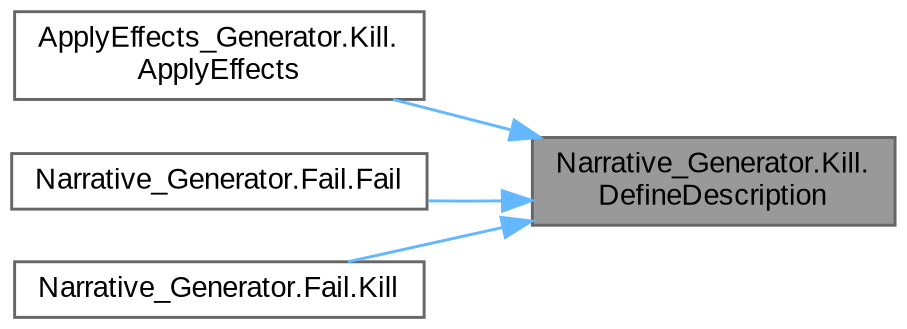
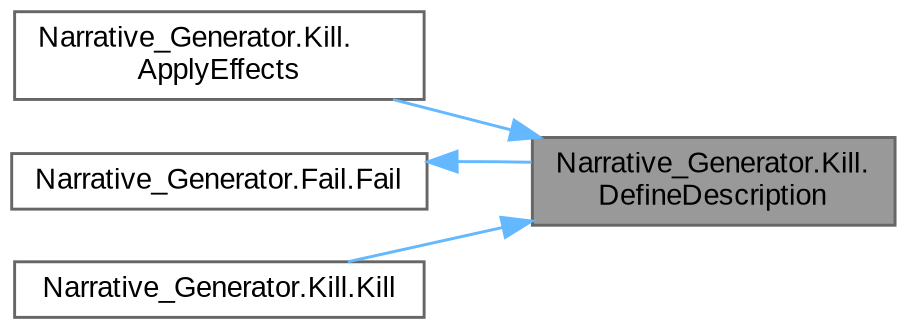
node "ApplyEffects_Generator.Kill. ApplyEffects": label "ApplyEffects_Generator.Kill. ApplyEffects" -> "Narrative_Generator.Kill. ApplyEffects"
edge "Narrative_Generator.Fail.Fail" -> "Narrative_Generator.Kill. DefineDescription": reversed
node "Narrative_Generator.Fail.Kill": label "Narrative_Generator.Fail.Kill" -> "Narrative_Generator.Kill.Kill"
